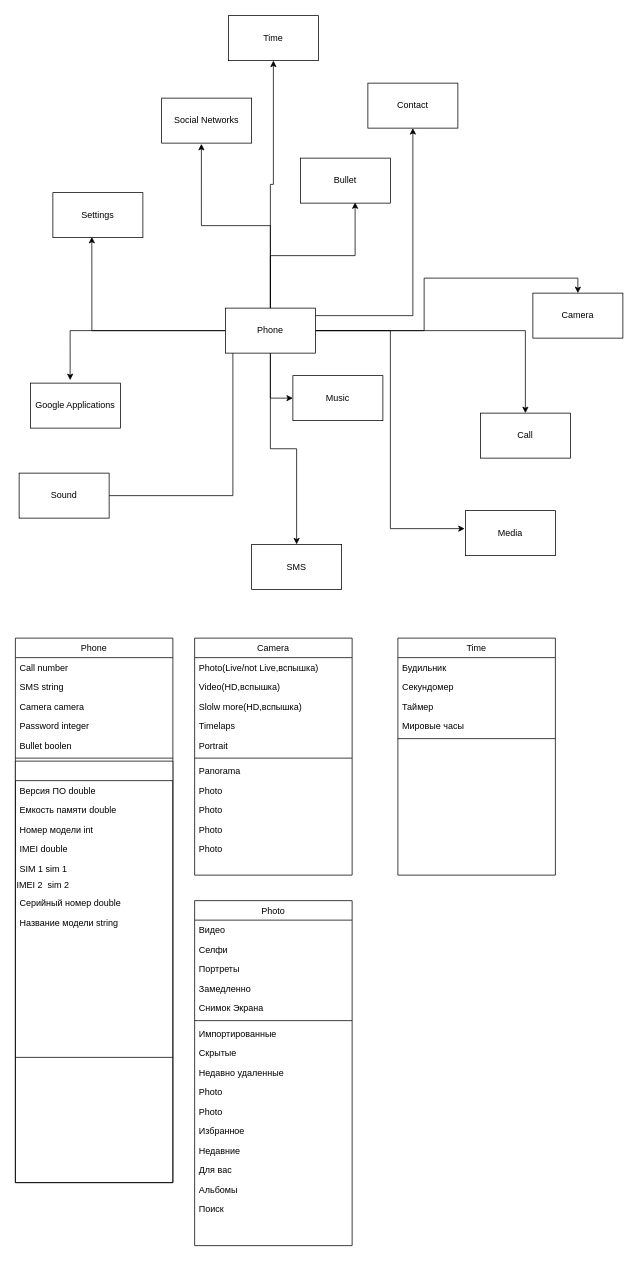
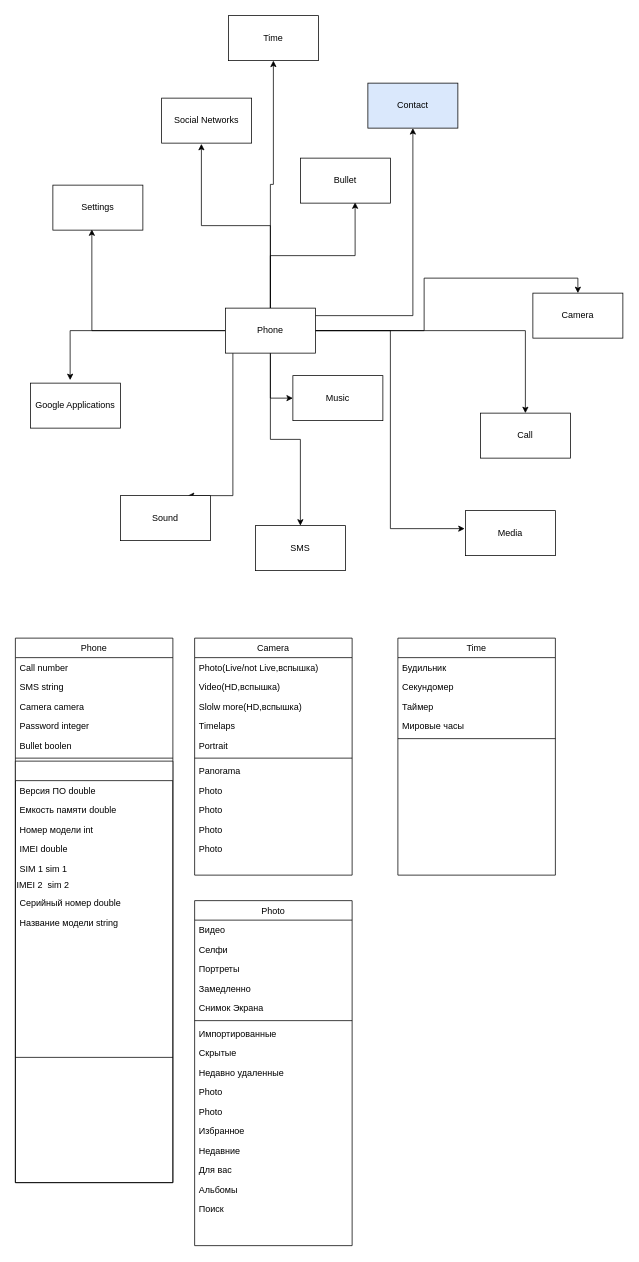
node "Contact": fillcolor #ffffff -> #dae8fc
node "Settings": moved (98, 215) -> (98, 207)
node "Sound": moved (64, 495) -> (165, 518)
node "SMS": moved (297, 567) -> (300, 548)
